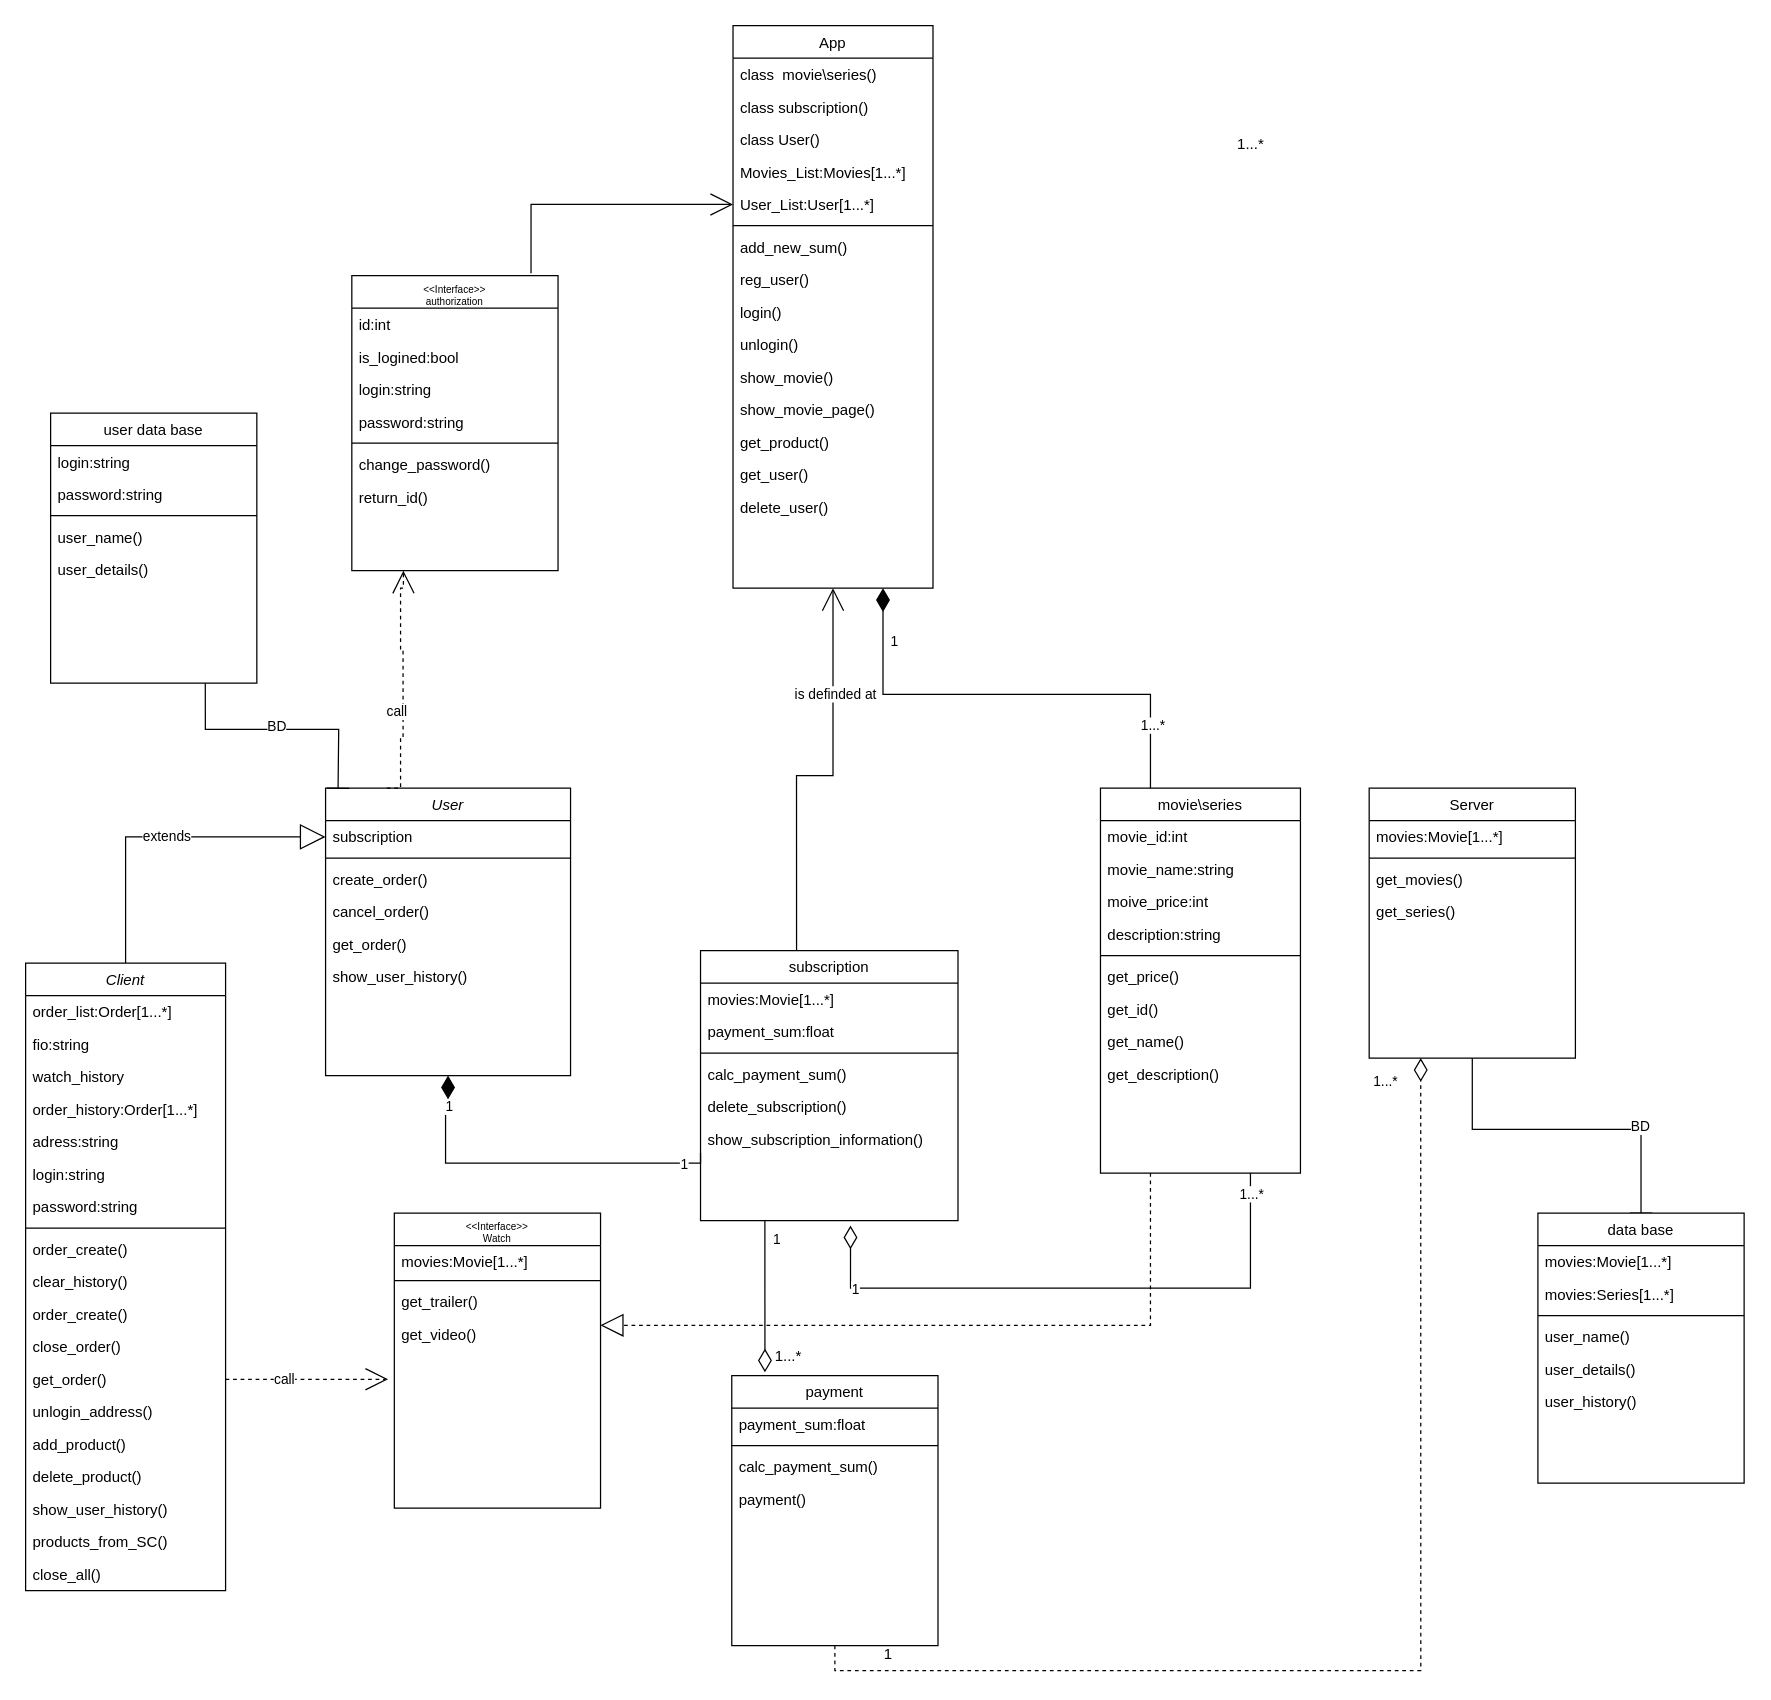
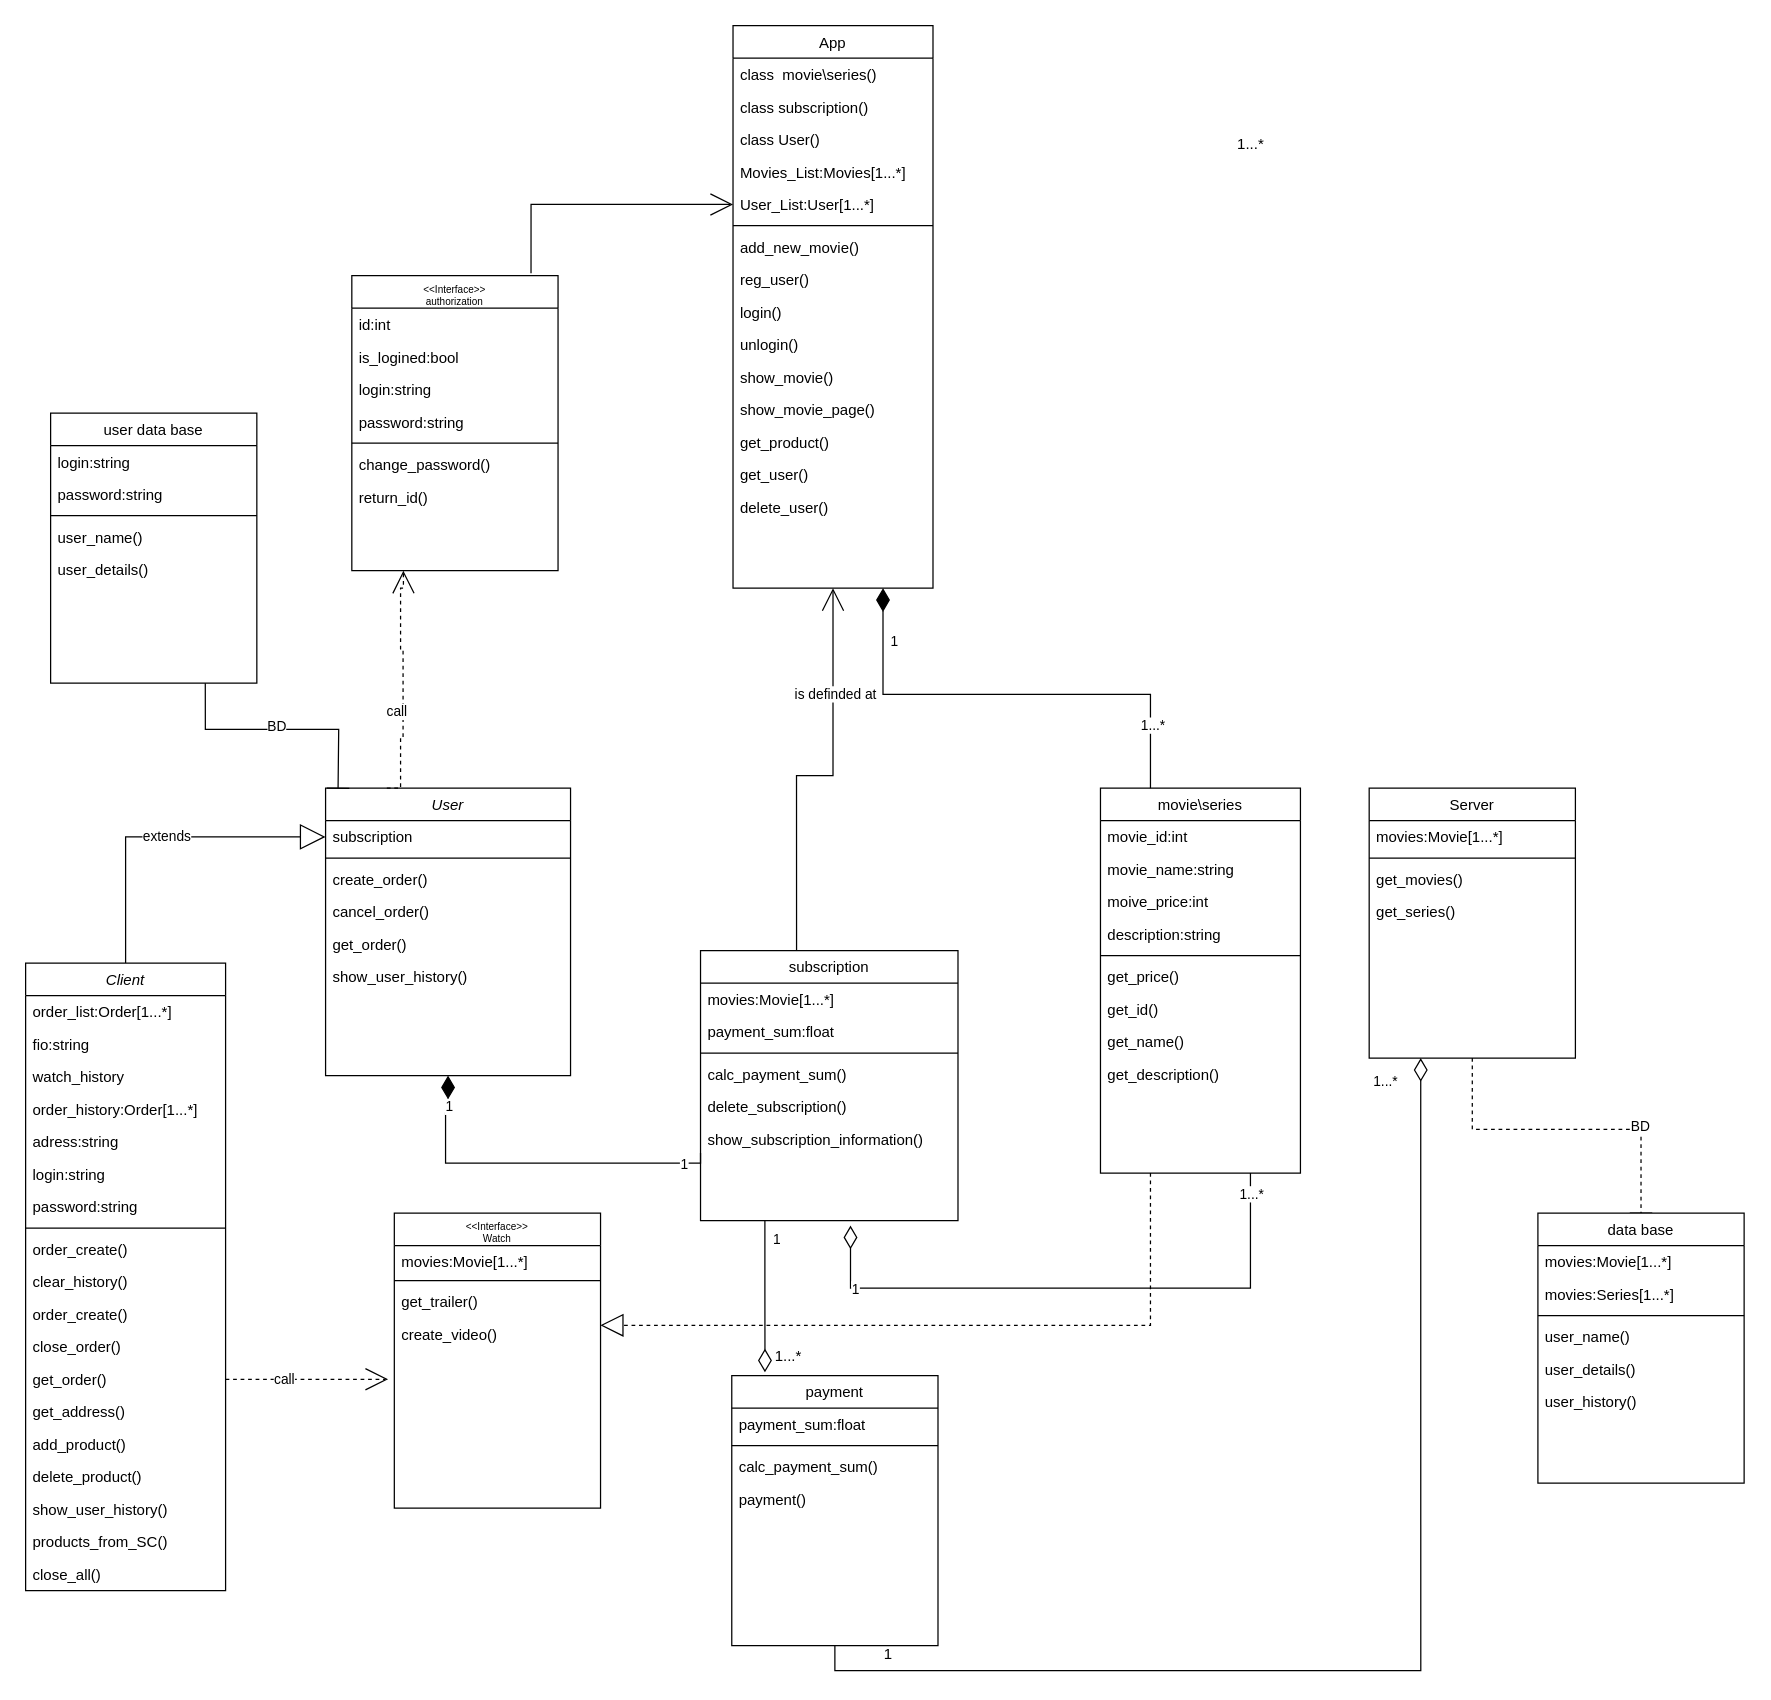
node "add_new_sum()": label "add_new_sum()" -> "add_new_movie()"
edge "Server" -> "data base": style solid -> dashed
node "get_video()": label "get_video()" -> "create_video()"
node "unlogin_address()": label "unlogin_address()" -> "get_address()"
edge "payment" -> "Server": style dashed -> solid
